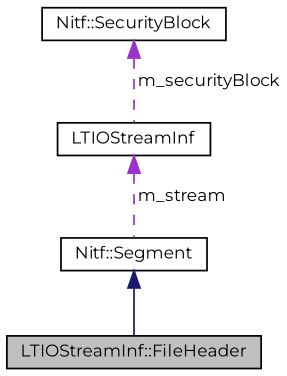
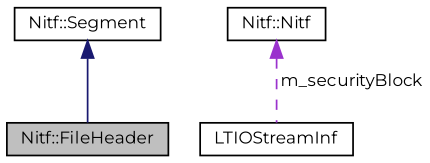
node "Nitf::SecurityBlock": label "Nitf::SecurityBlock" -> "Nitf::Nitf"
edge "Nitf::Segment" -> "LTIOStreamInf": removed, label "m_stream"
node "LTIOStreamInf::FileHeader": label "LTIOStreamInf::FileHeader" -> "Nitf::FileHeader"
